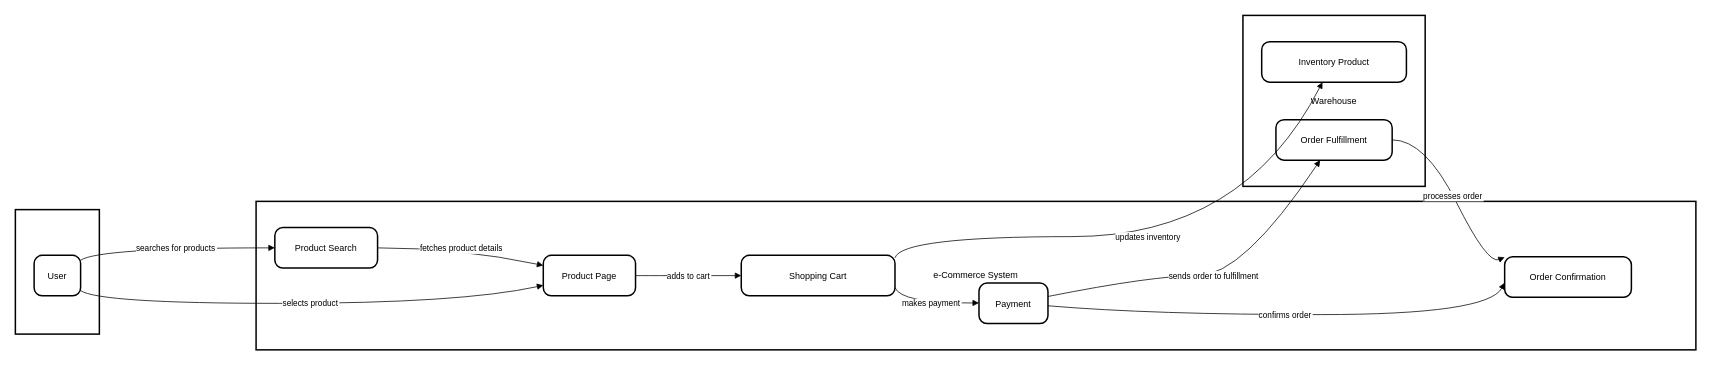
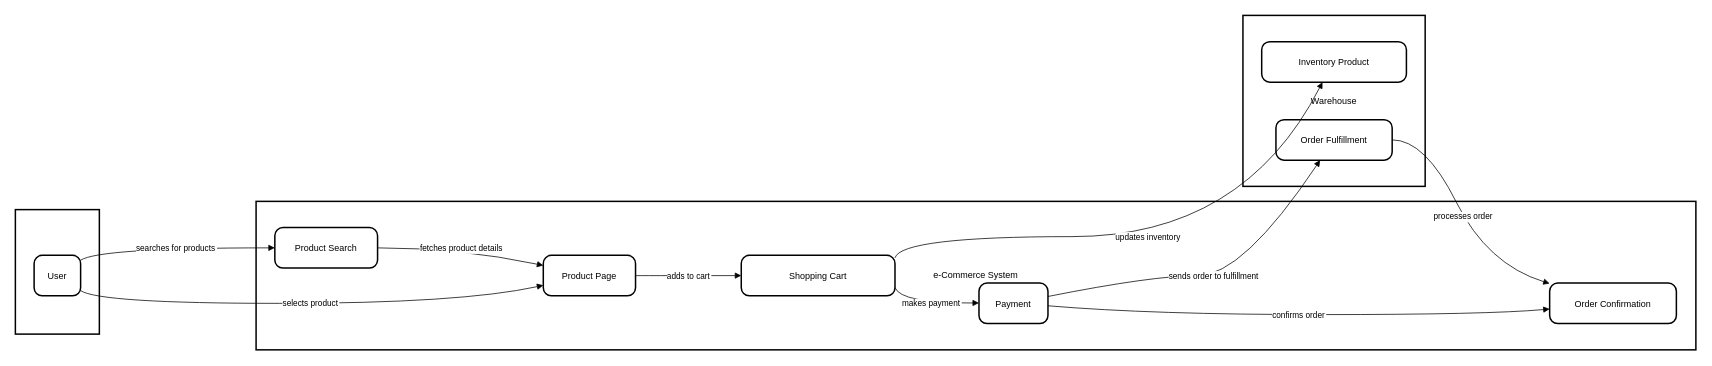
node "Order Confirmation": moved (1568, 277) -> (1613, 303)
